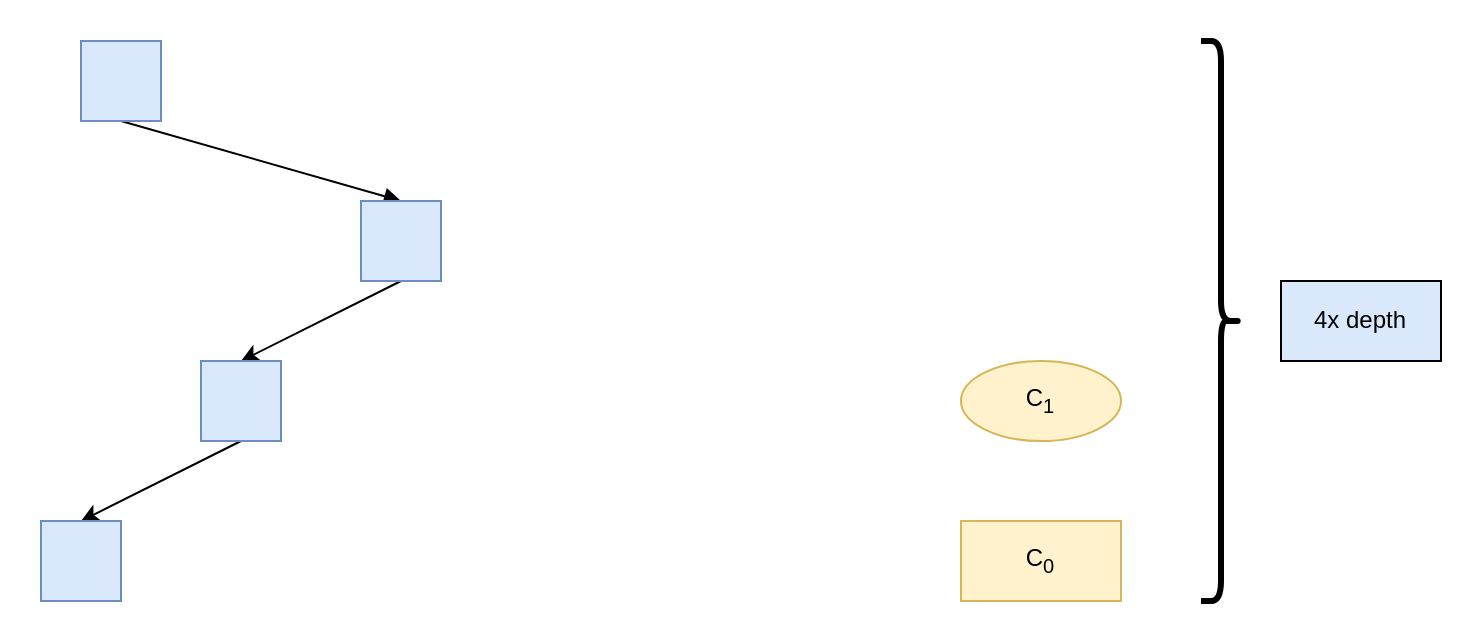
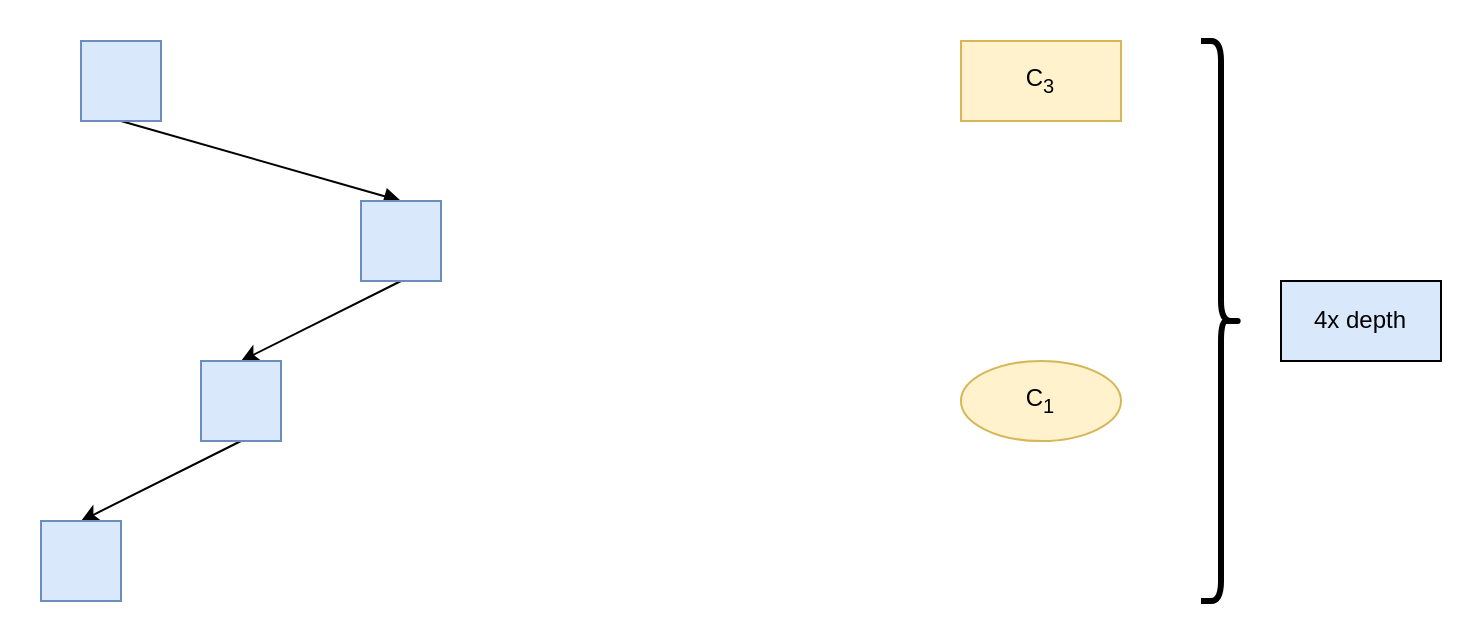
node "C3": added
node "C0": removed
